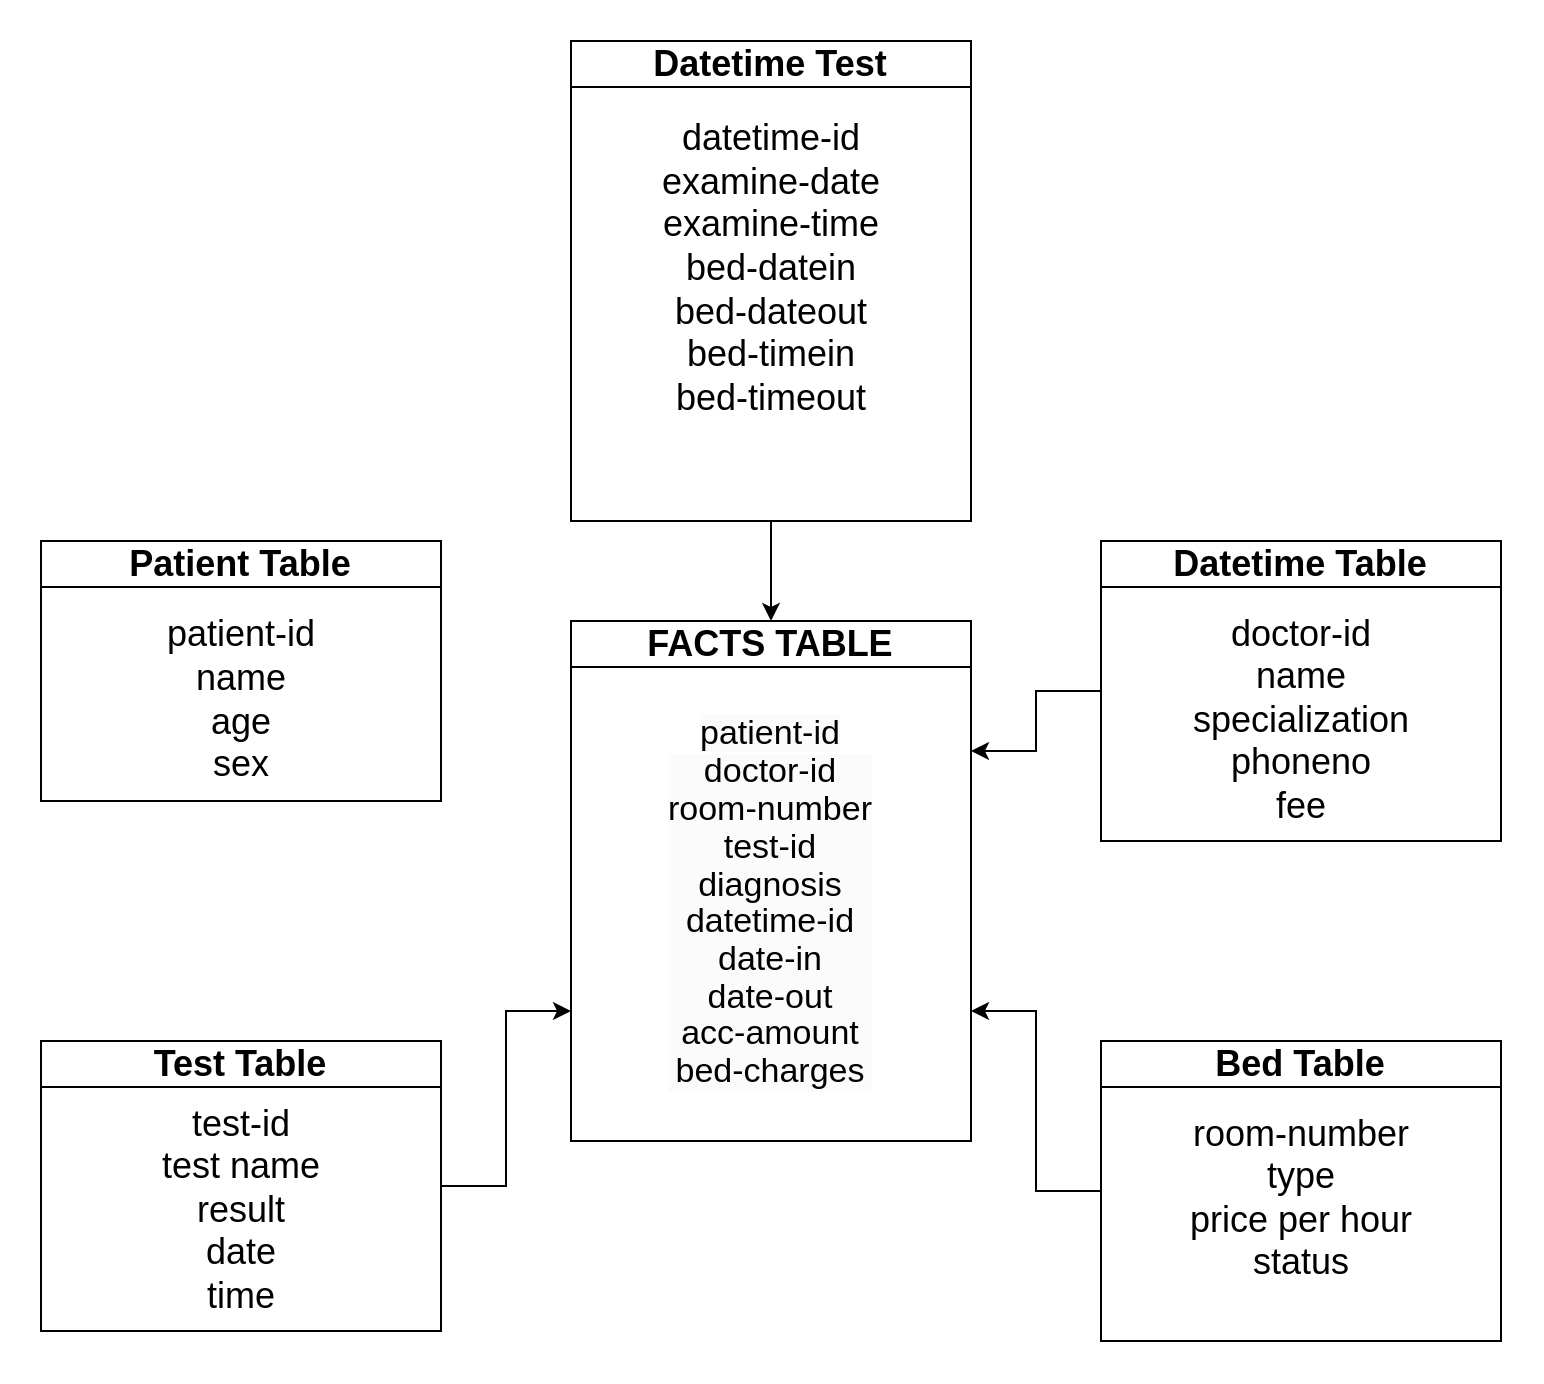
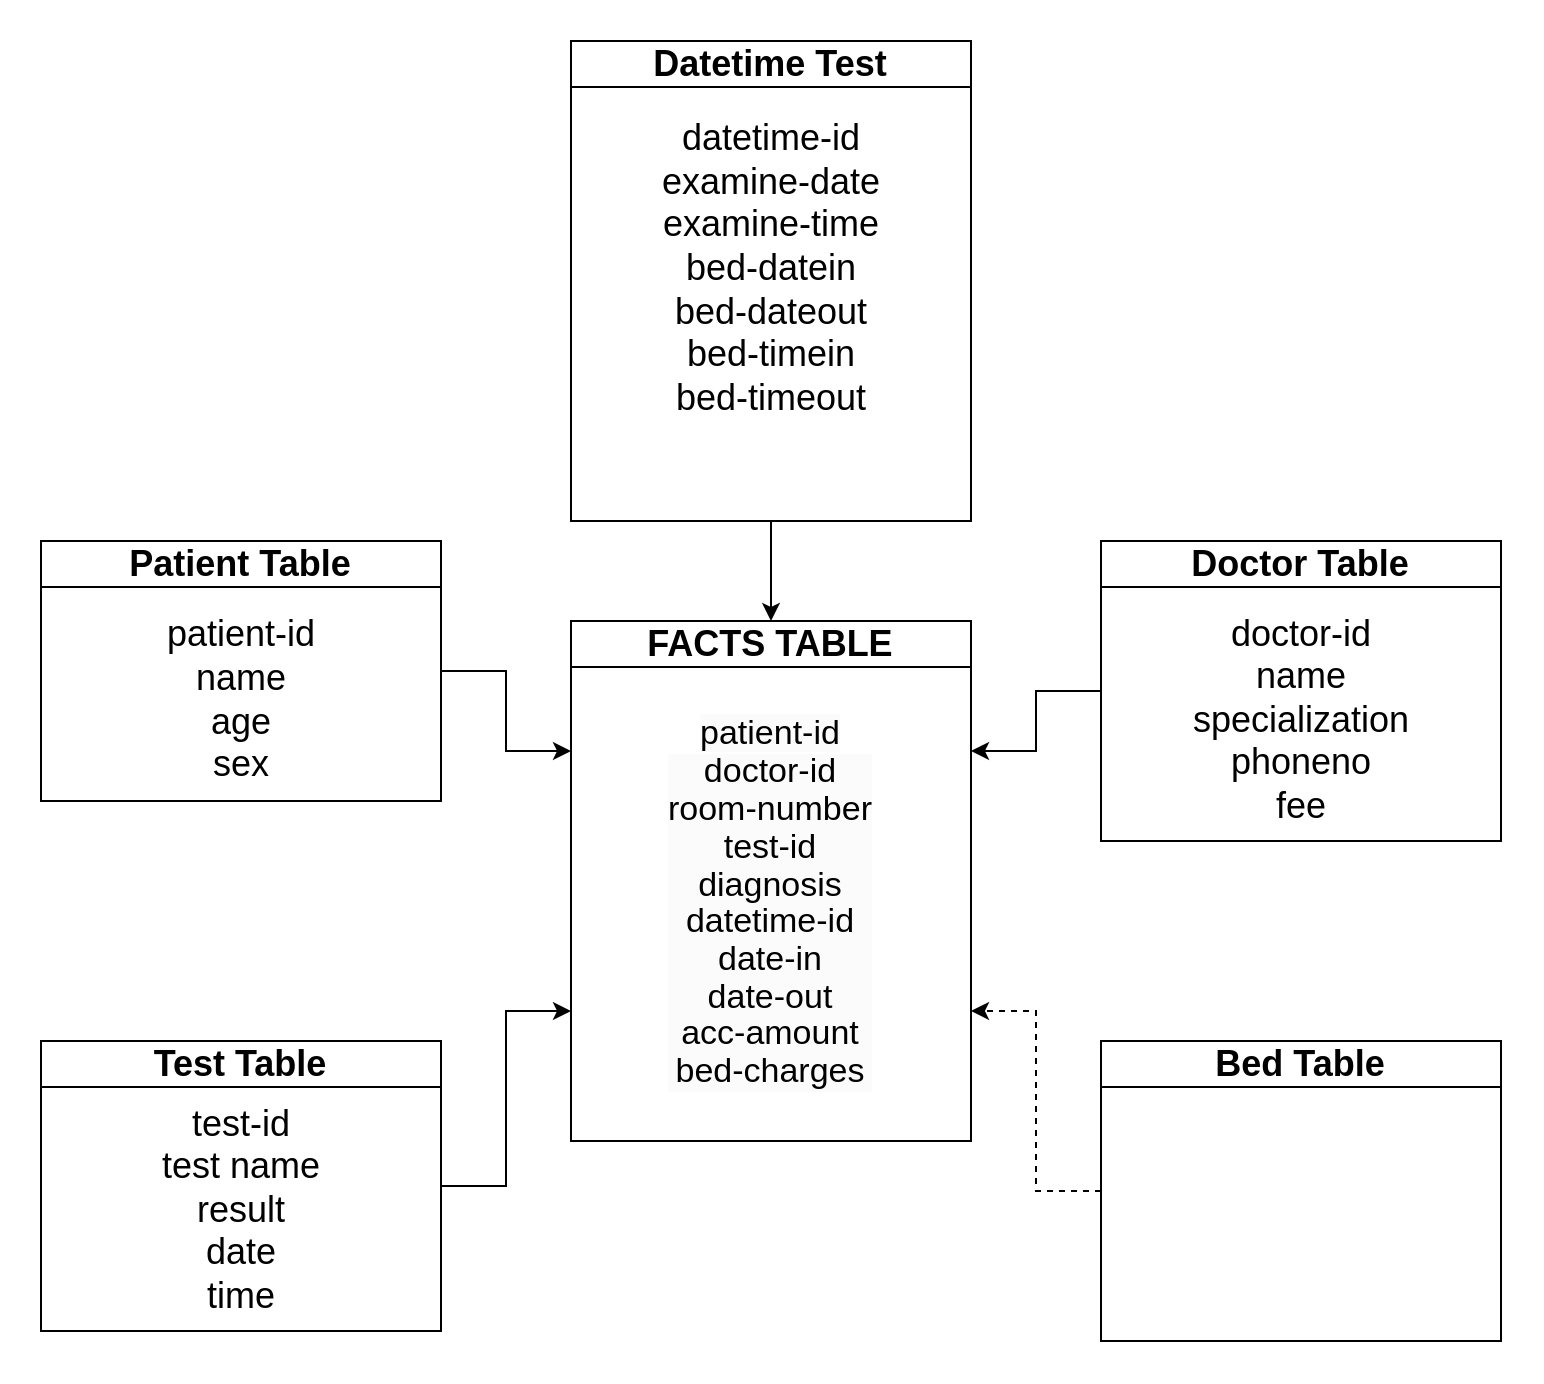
node "Datetime Table": label "Datetime Table" -> "Doctor Table"
edge "Patient Table" -> "FACTS TABLE": added
edge "Bed Table" -> "FACTS TABLE": style solid -> dashed
node "room-number type price per hour status": removed
